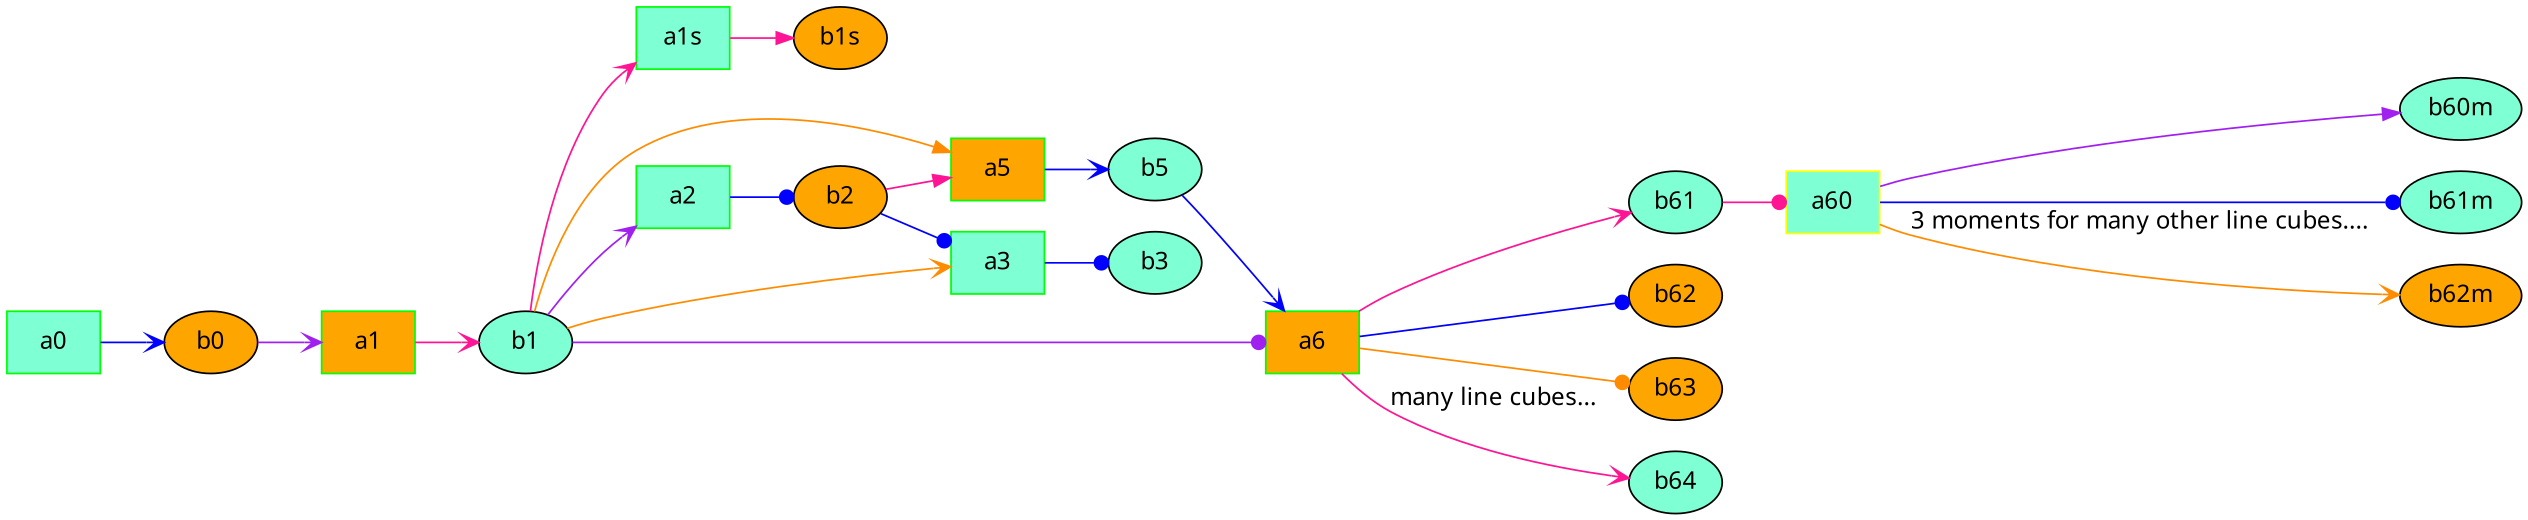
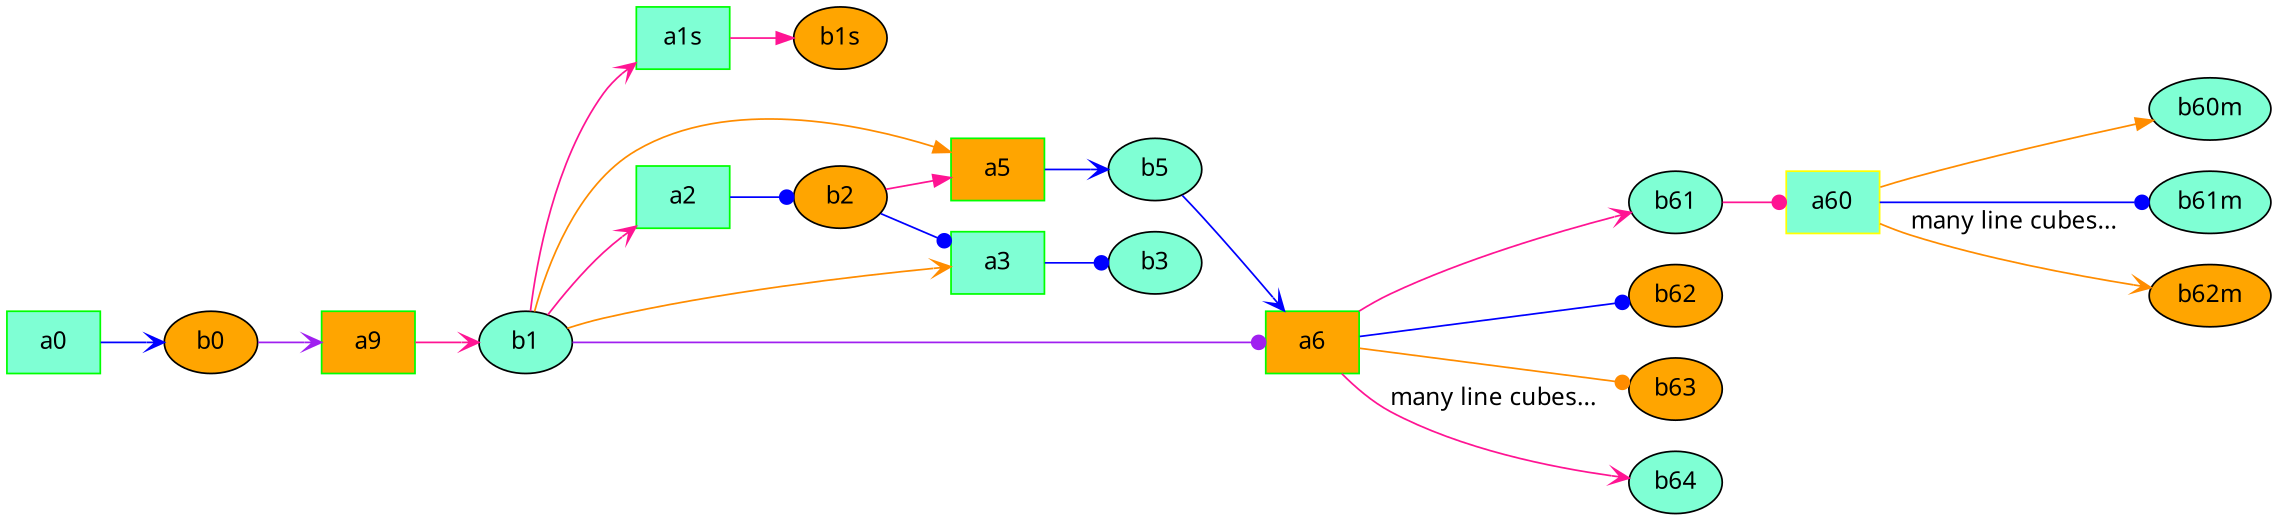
edge "a60" -> "b60m": color purple -> darkorange
edge "a60" -> "b62m": label "3 moments for many other line cubes...." -> "many line cubes..."
edge "b1" -> "a2": color purple -> deeppink
node "a1": label "a1" -> "a9"
